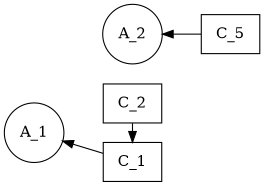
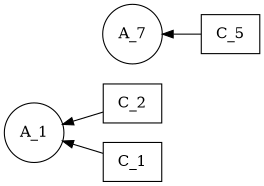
node "A_2": label "A_2" -> "A_7"
edge "C_2" -> "C_1": now "C_2" -> "A_1"
